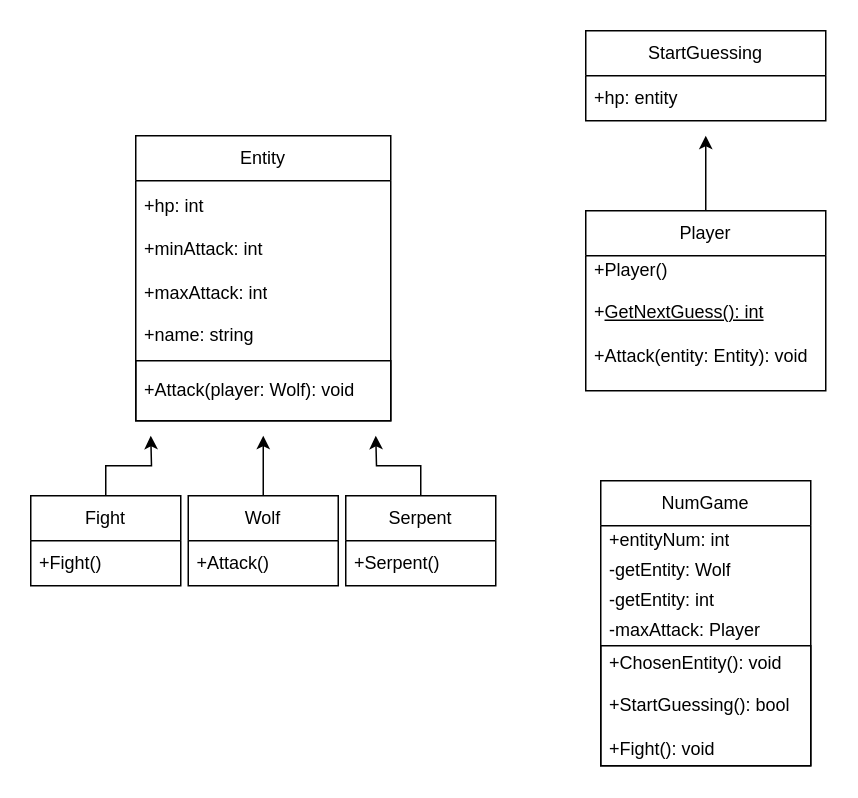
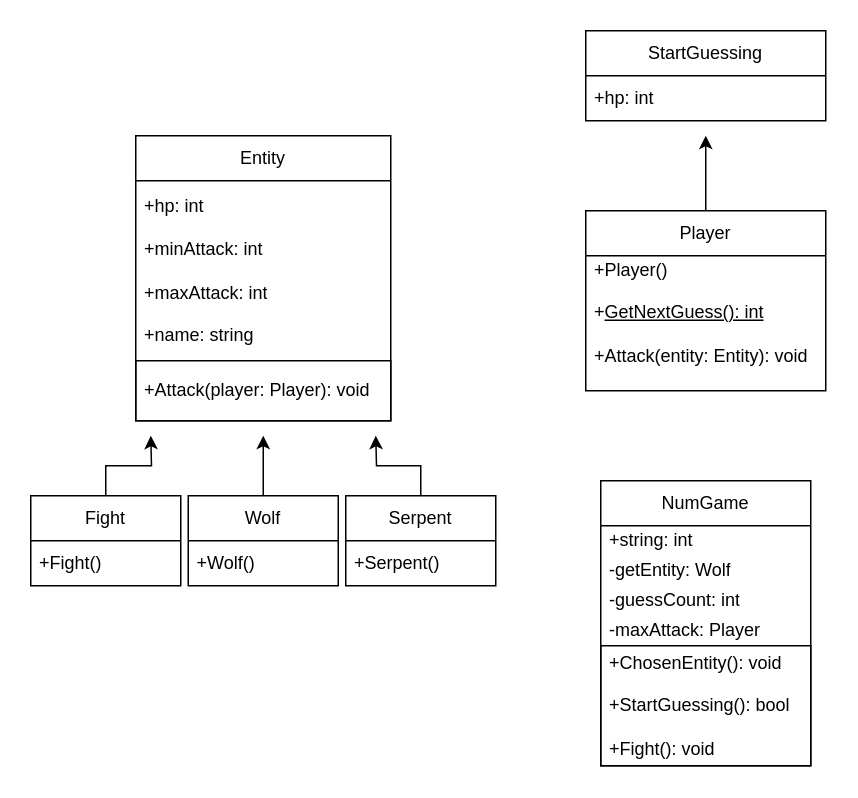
node "+hp: entity": label "+hp: entity" -> "+hp: int"
node "+Attack(player: Wolf): void": label "+Attack(player: Wolf): void" -> "+Attack(player: Player): void"
node "+entityNum: int": label "+entityNum: int" -> "+string: int"
node "+Attack()": label "+Attack()" -> "+Wolf()"
node "-getEntity: int": label "-getEntity: int" -> "-guessCount: int"
